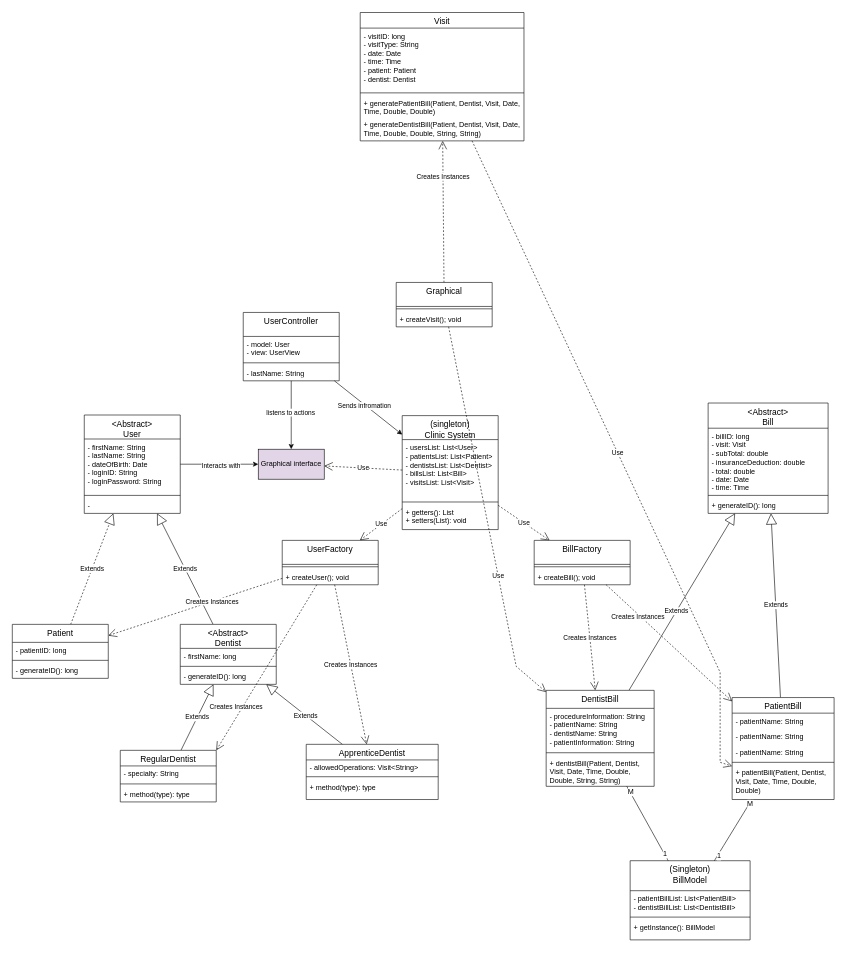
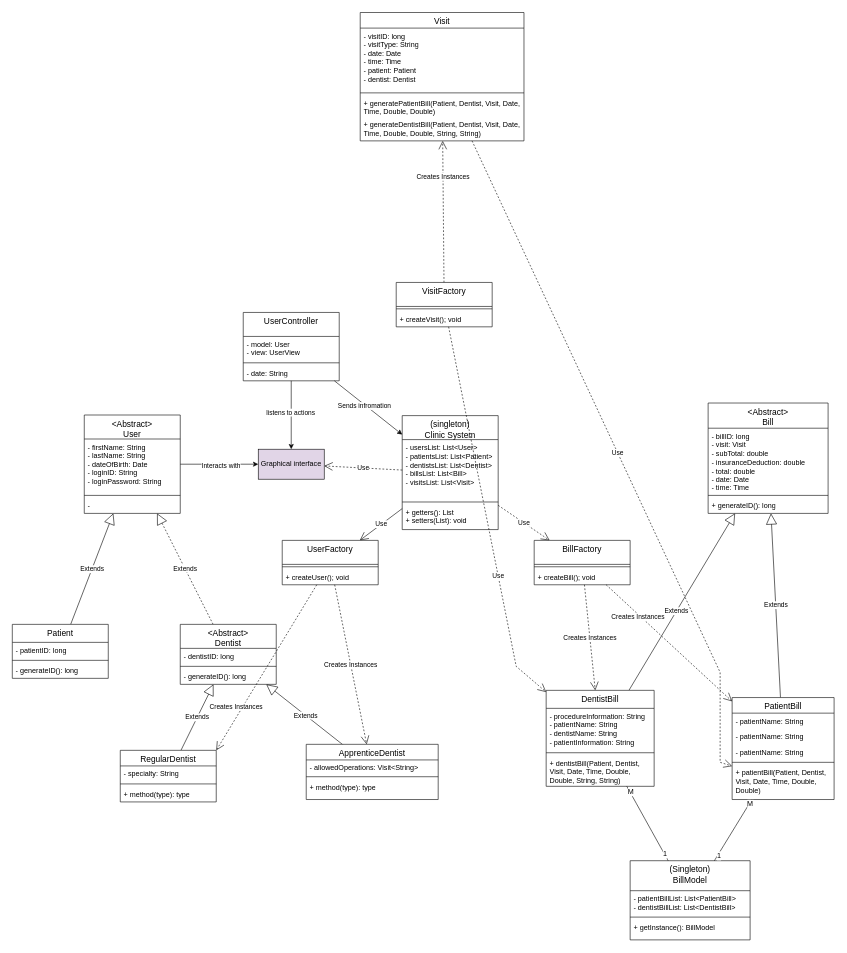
node "Graphical": label "Graphical" -> "VisitFactory"
node "- lastName: String": label "- lastName: String" -> "- date: String"
edge "(singleton) Clinic System" -> "UserFactory": style dashed -> solid
edge "<Abstract> Dentist" -> "<Abstract> User": style solid -> dashed
edge "Patient" -> "<Abstract> User": style dashed -> solid
edge "UserFactory" -> "Patient": removed, label "Creates Instances"
node "- firstName: long": label "- firstName: long" -> "- dentistID: long"
